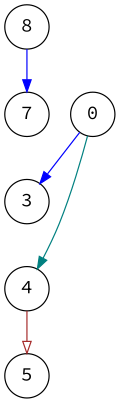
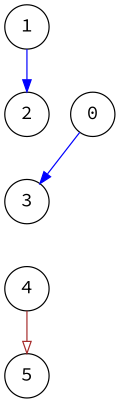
node "8": label "8" -> "1"
node "7": label "7" -> "2"
edge "0" -> "4": removed
